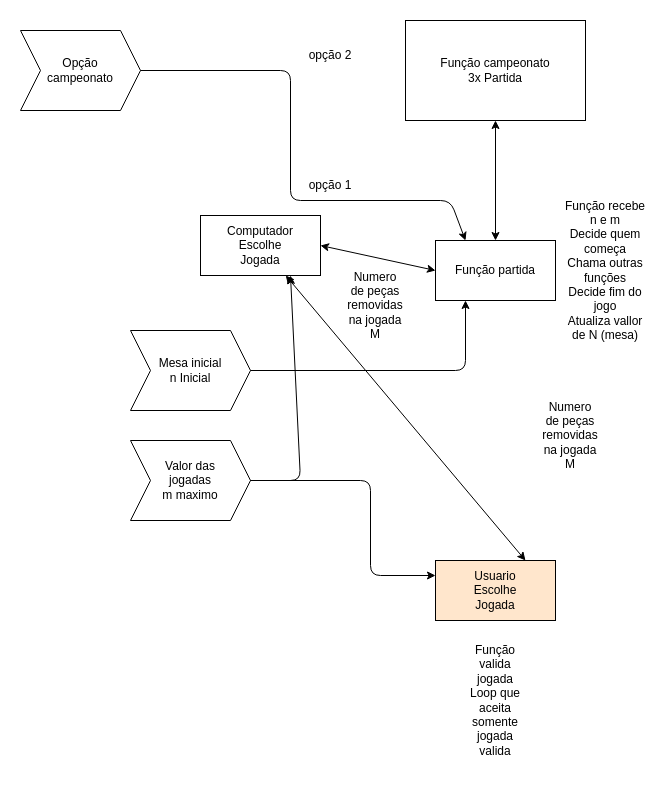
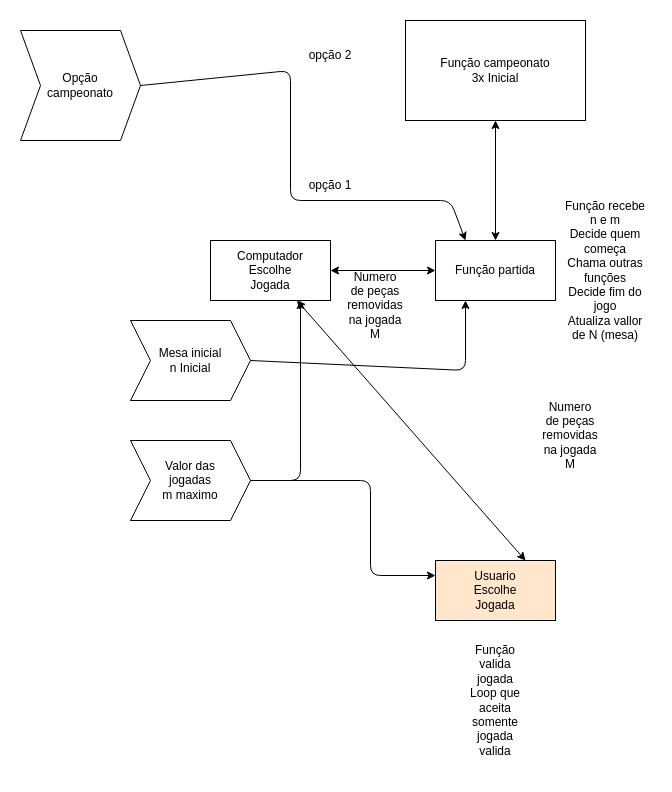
node "Opção campeonato": size 120x80 -> 120x110
node "Função campeonato 3x Partida": label "Função campeonato 3x Partida" -> "Função campeonato 3x Inicial"
node "Computador Escolhe Jogada": moved (261, 246) -> (271, 271)
node "Mesa inicial n Inicial": moved (191, 371) -> (191, 361)
